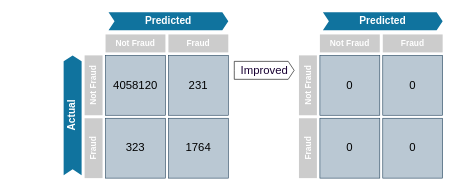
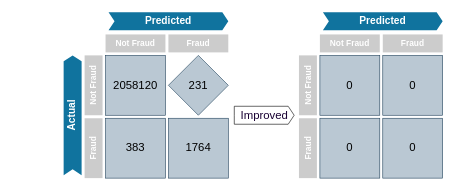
node "Improved": moved (264, 71) -> (264, 116)
node "4058120": label "4058120" -> "2058120"
node "231": shape rectangle -> diamond
node "323": label "323" -> "383"
